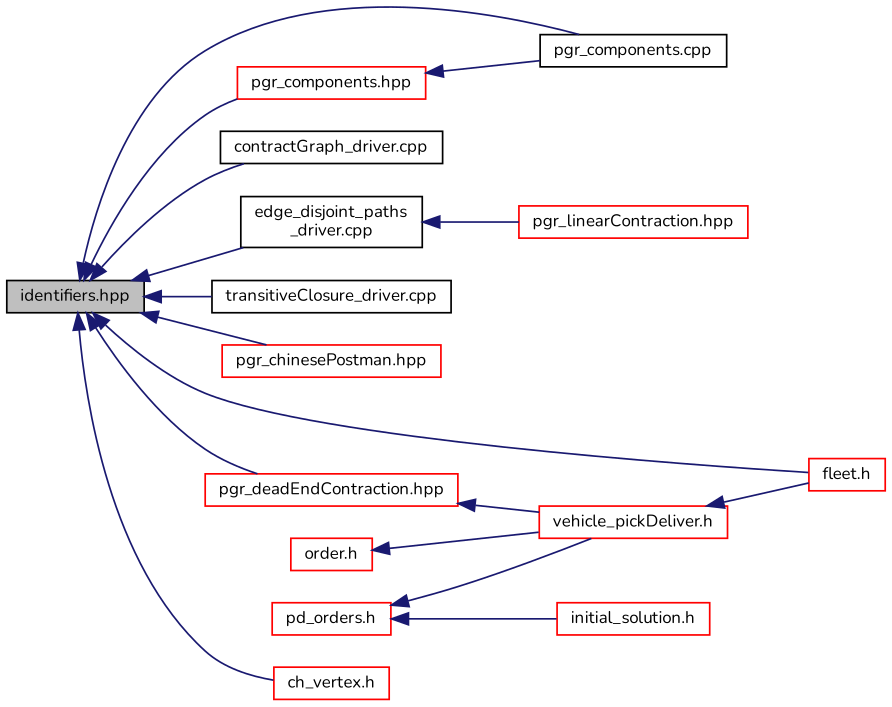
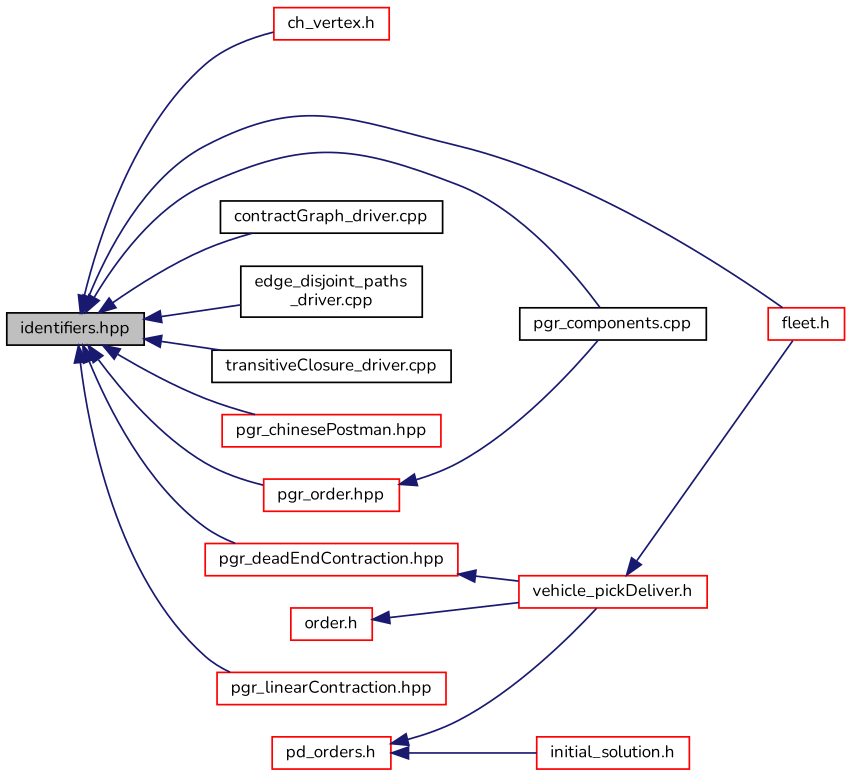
node "pgr_components.hpp": label "pgr_components.hpp" -> "pgr_order.hpp"
edge "pgr_linearContraction.hpp" -> "edge_disjoint_paths _driver.cpp": now "pgr_linearContraction.hpp" -> "identifiers.hpp"
